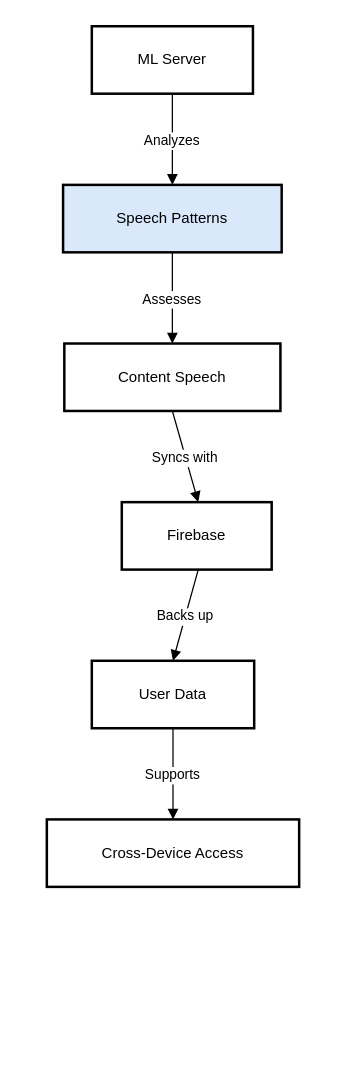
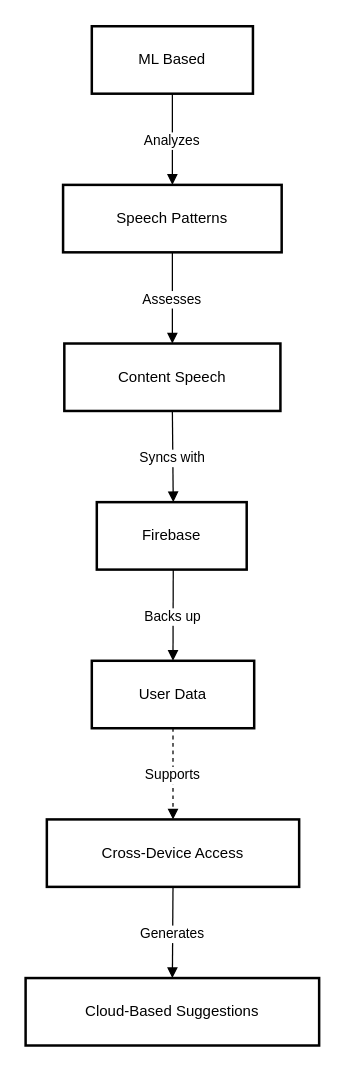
node "ML Server": label "ML Server" -> "ML Based"
node "Speech Patterns": fillcolor #dae8fc -> #ffffff
node "Firebase": moved (197, 536) -> (172, 536)
edge "User Data" -> "Cross-Device Access": style solid -> dashed
edge "Cross-Device Access" -> "Cloud-Based Suggestions": added, label "Generates"
node "Cloud-Based Suggestions": added
